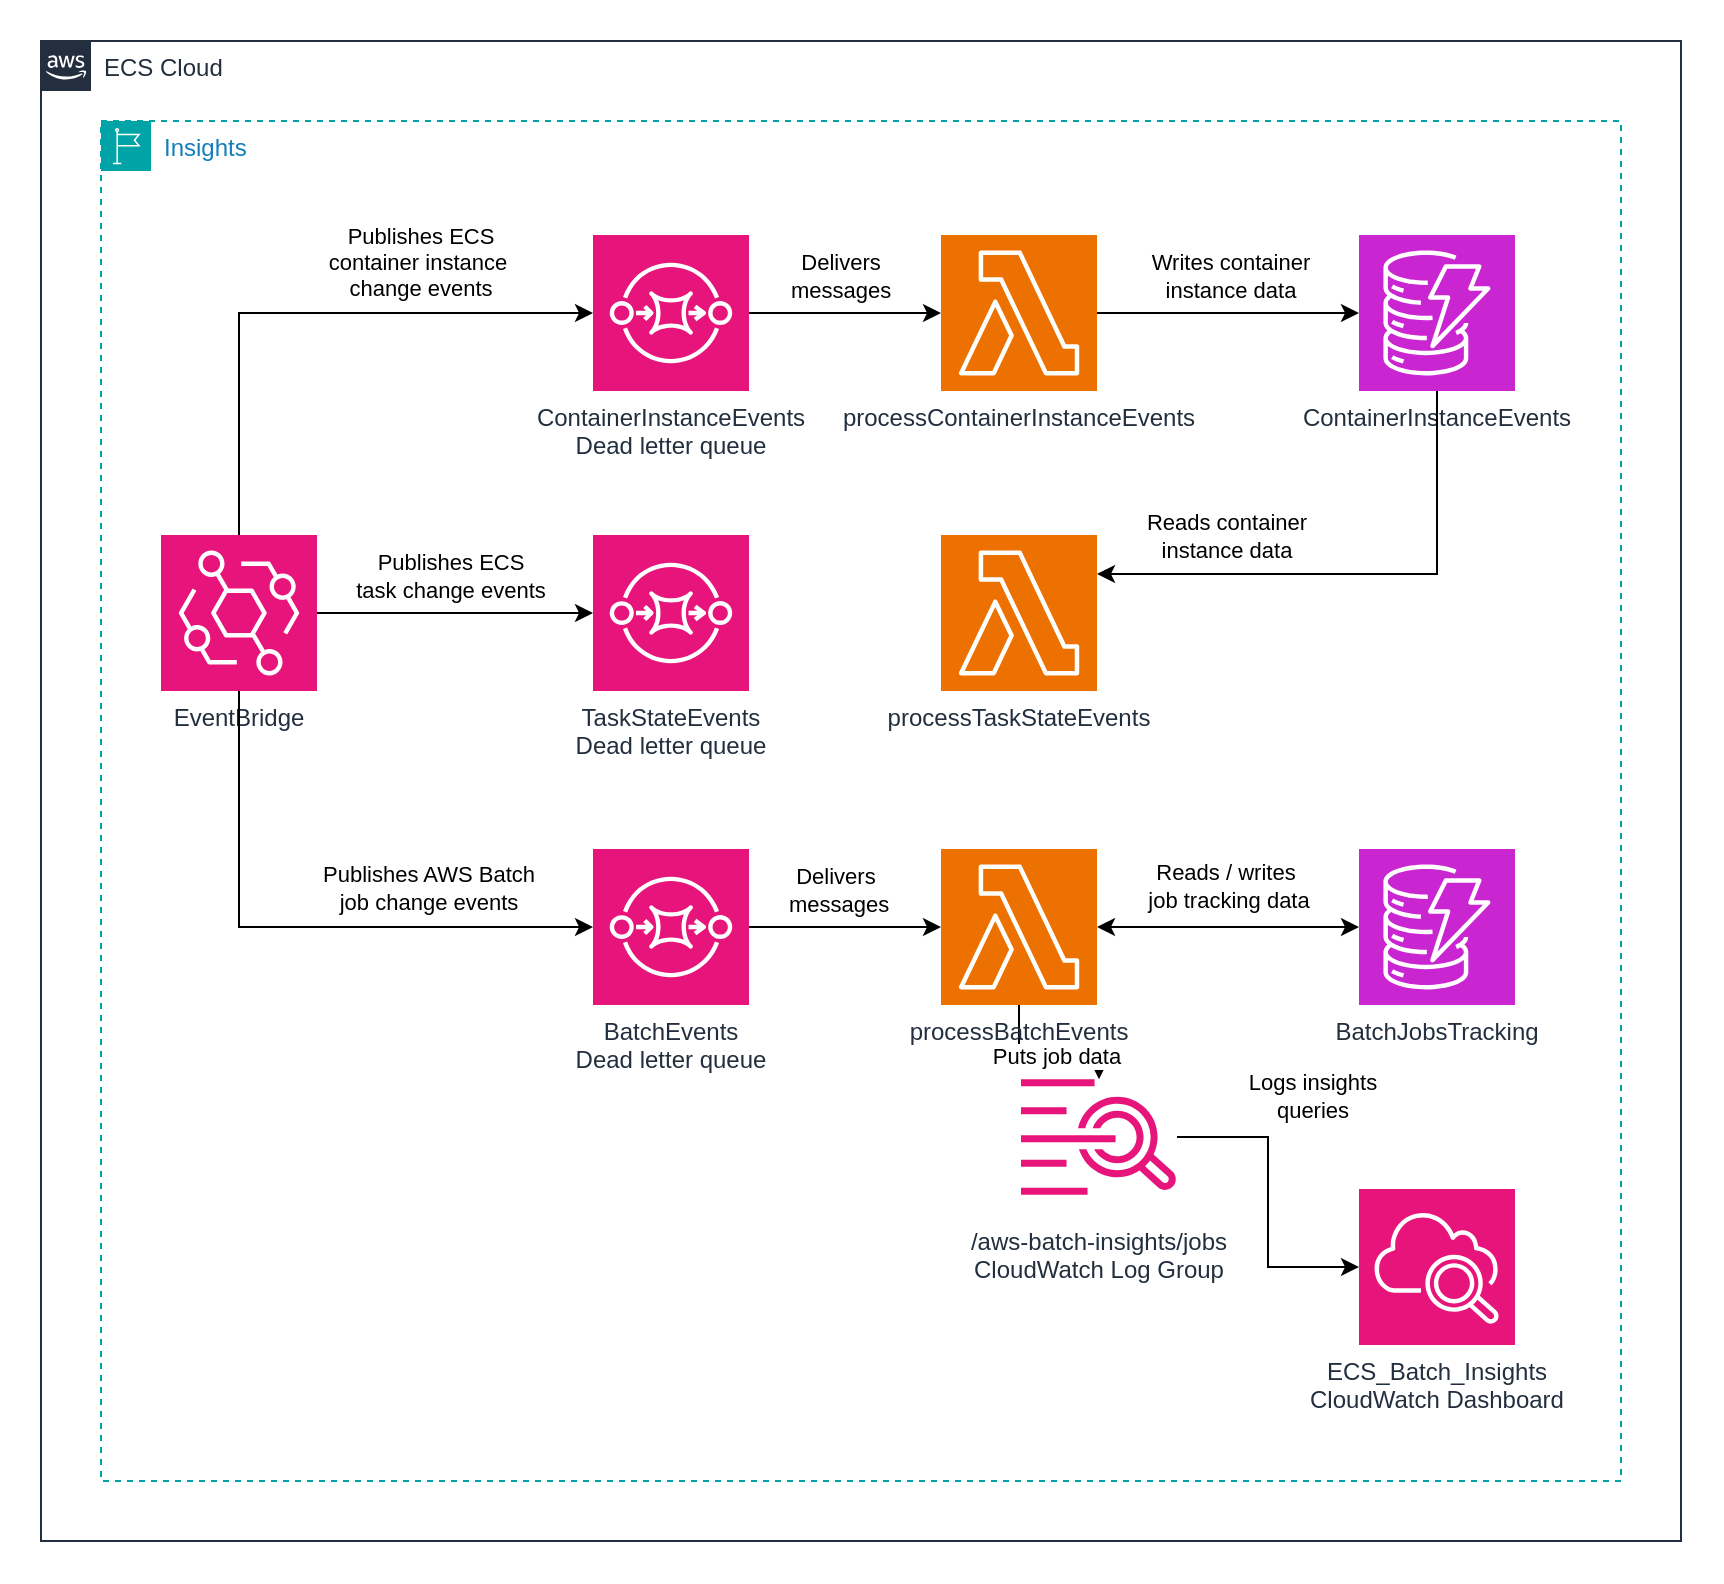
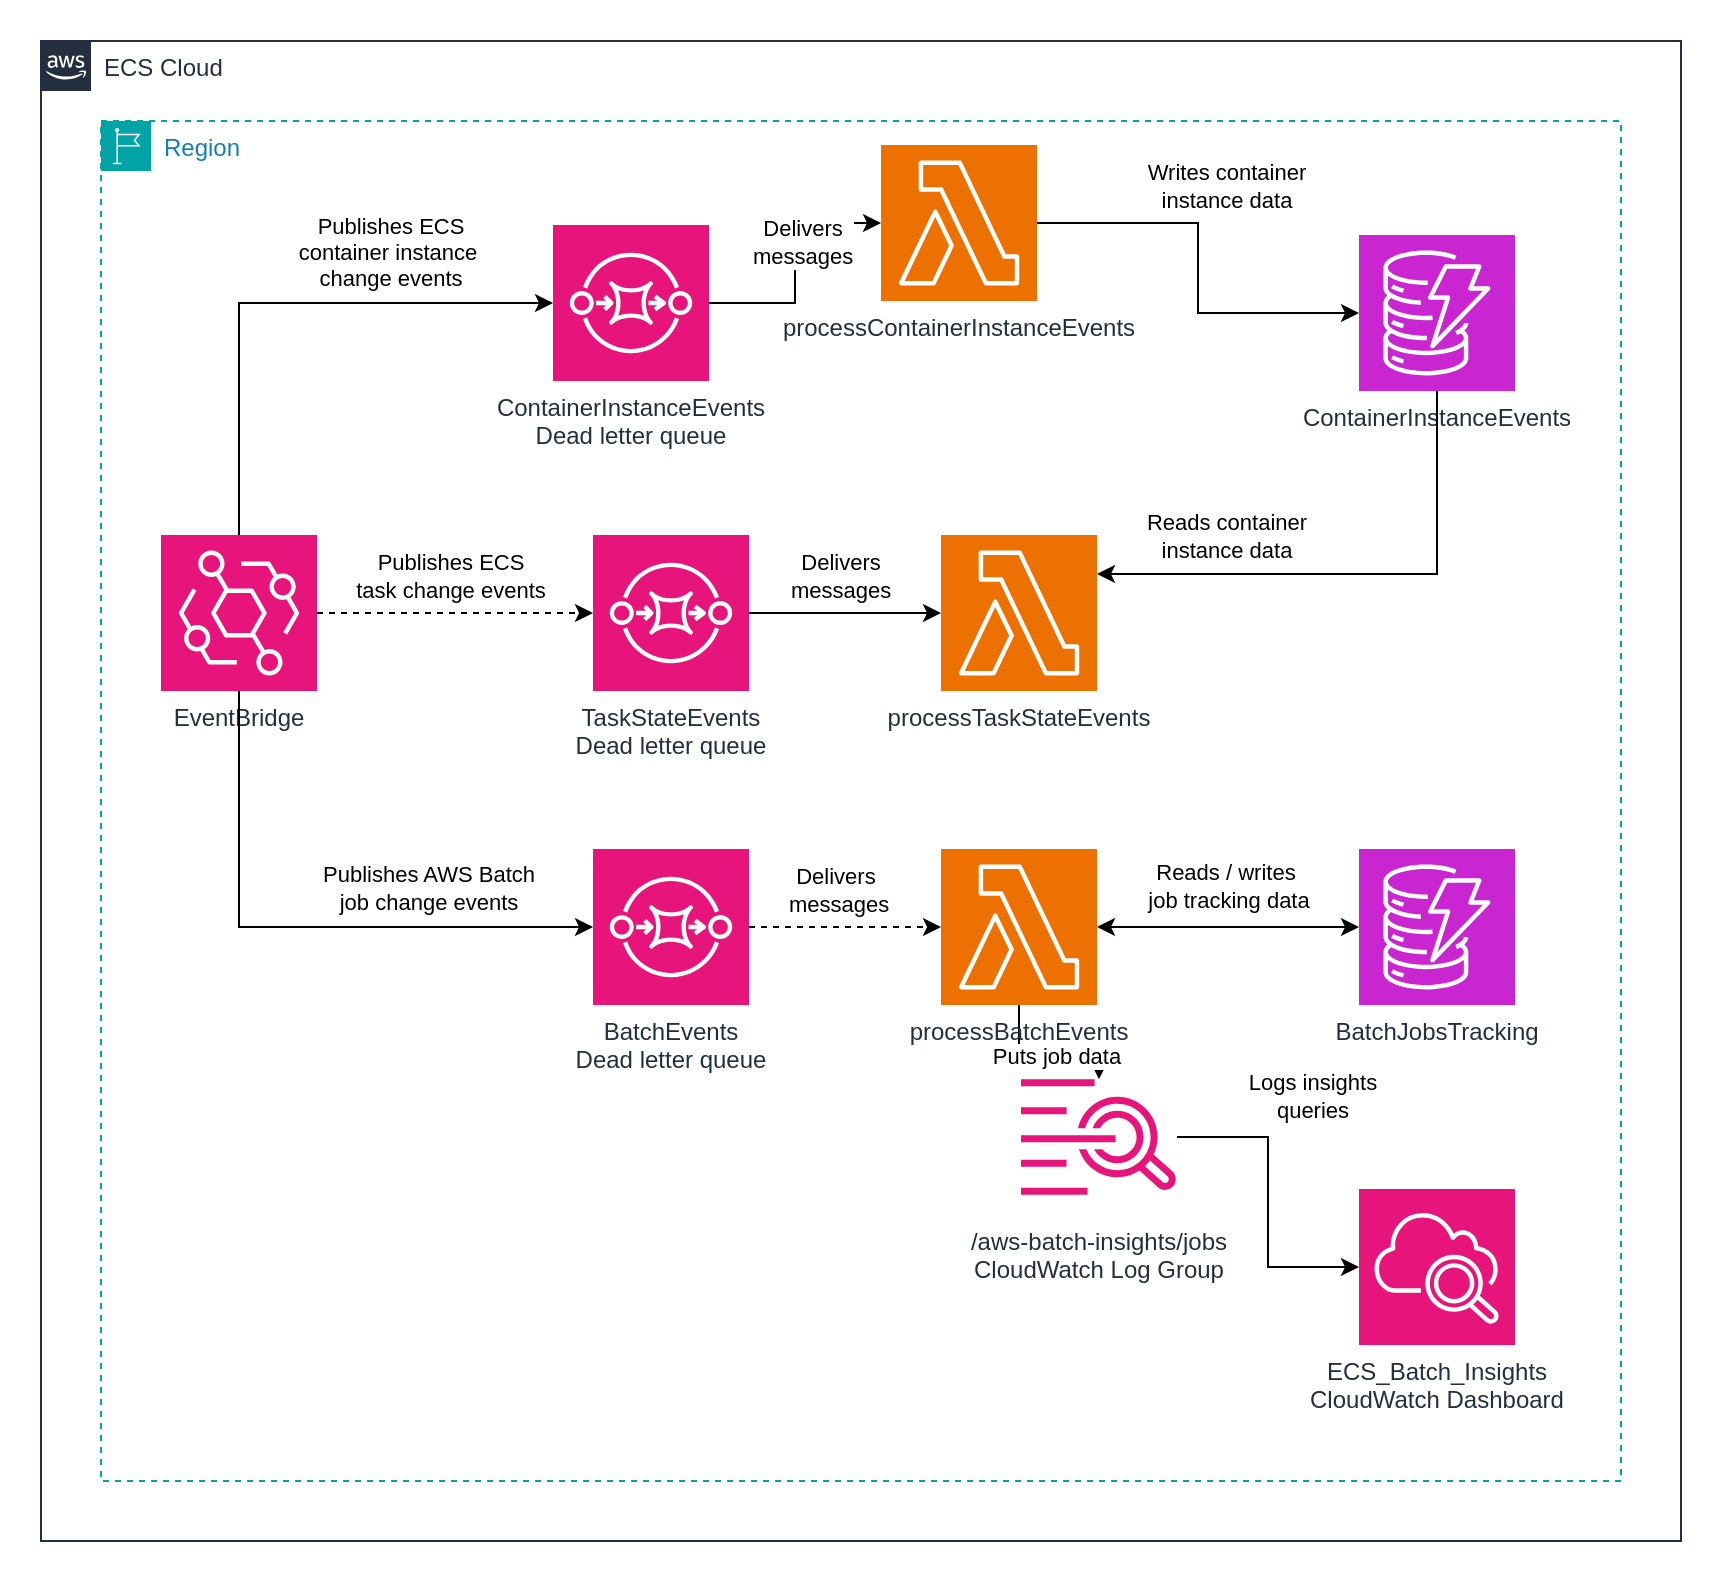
node "Insights": label "Insights" -> "Region"
node "ContainerInstanceEvents Dead letter queue": moved (671, 313) -> (631, 303)
node "processContainerInstanceEvents": moved (1019, 313) -> (959, 223)
edge "EventBridge" -> "TaskStateEvents Dead letter queue": style solid -> dashed
edge "TaskStateEvents Dead letter queue" -> "processTaskStateEvents": added, label "Delivers messages"
edge "BatchEvents Dead letter queue" -> "processBatchEvents": style solid -> dashed
